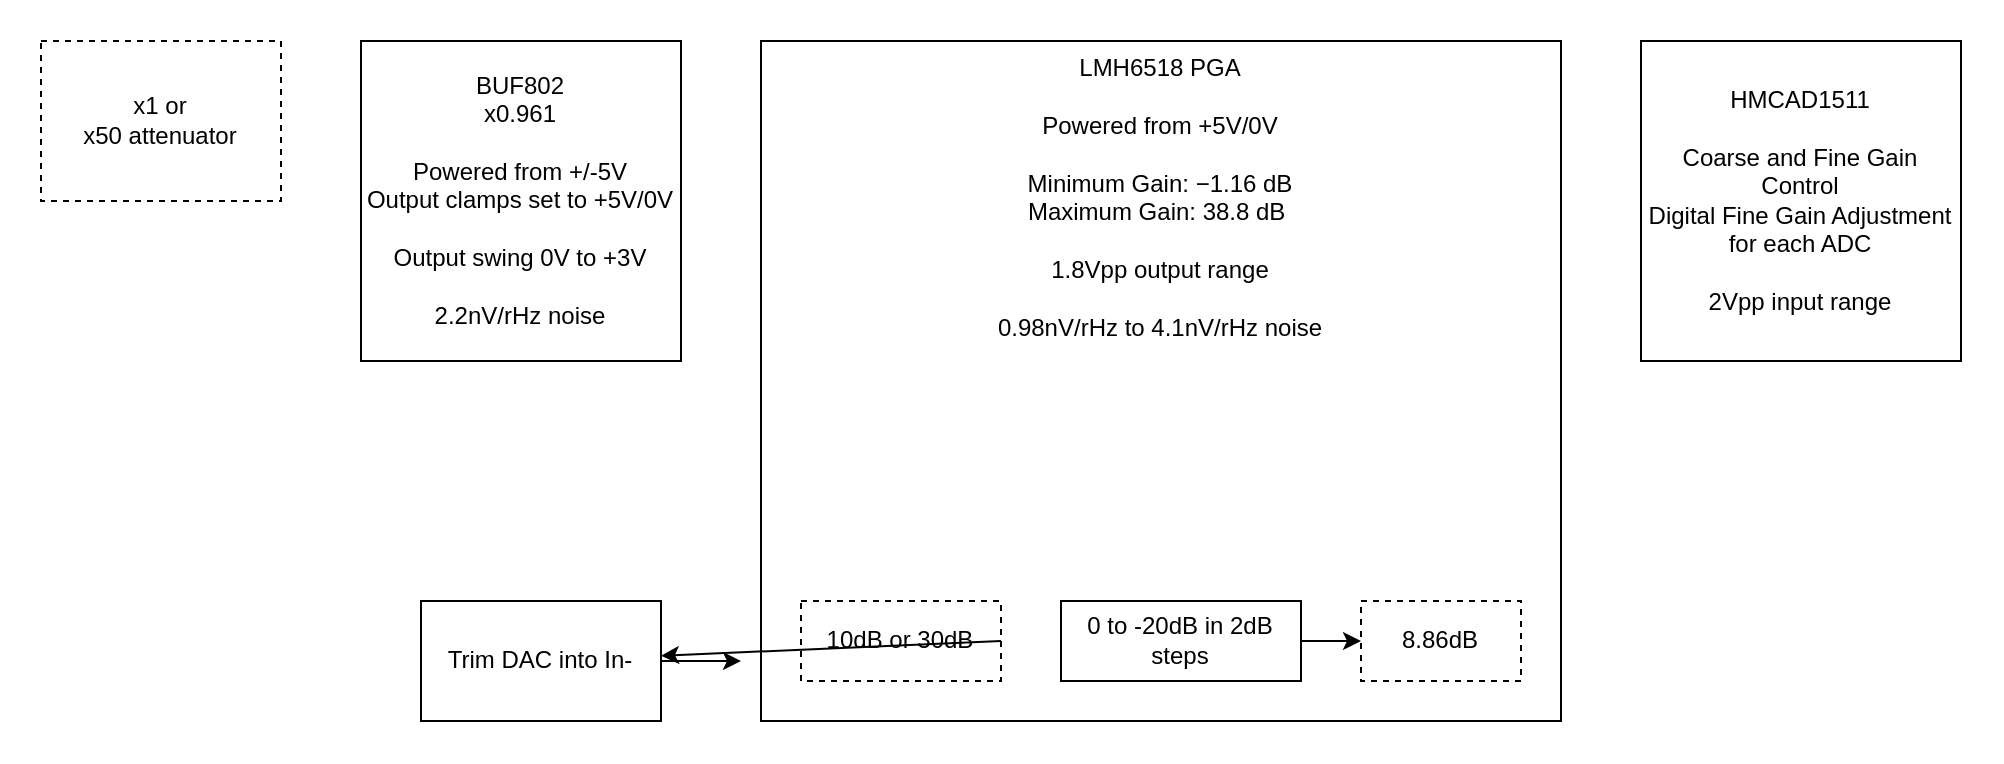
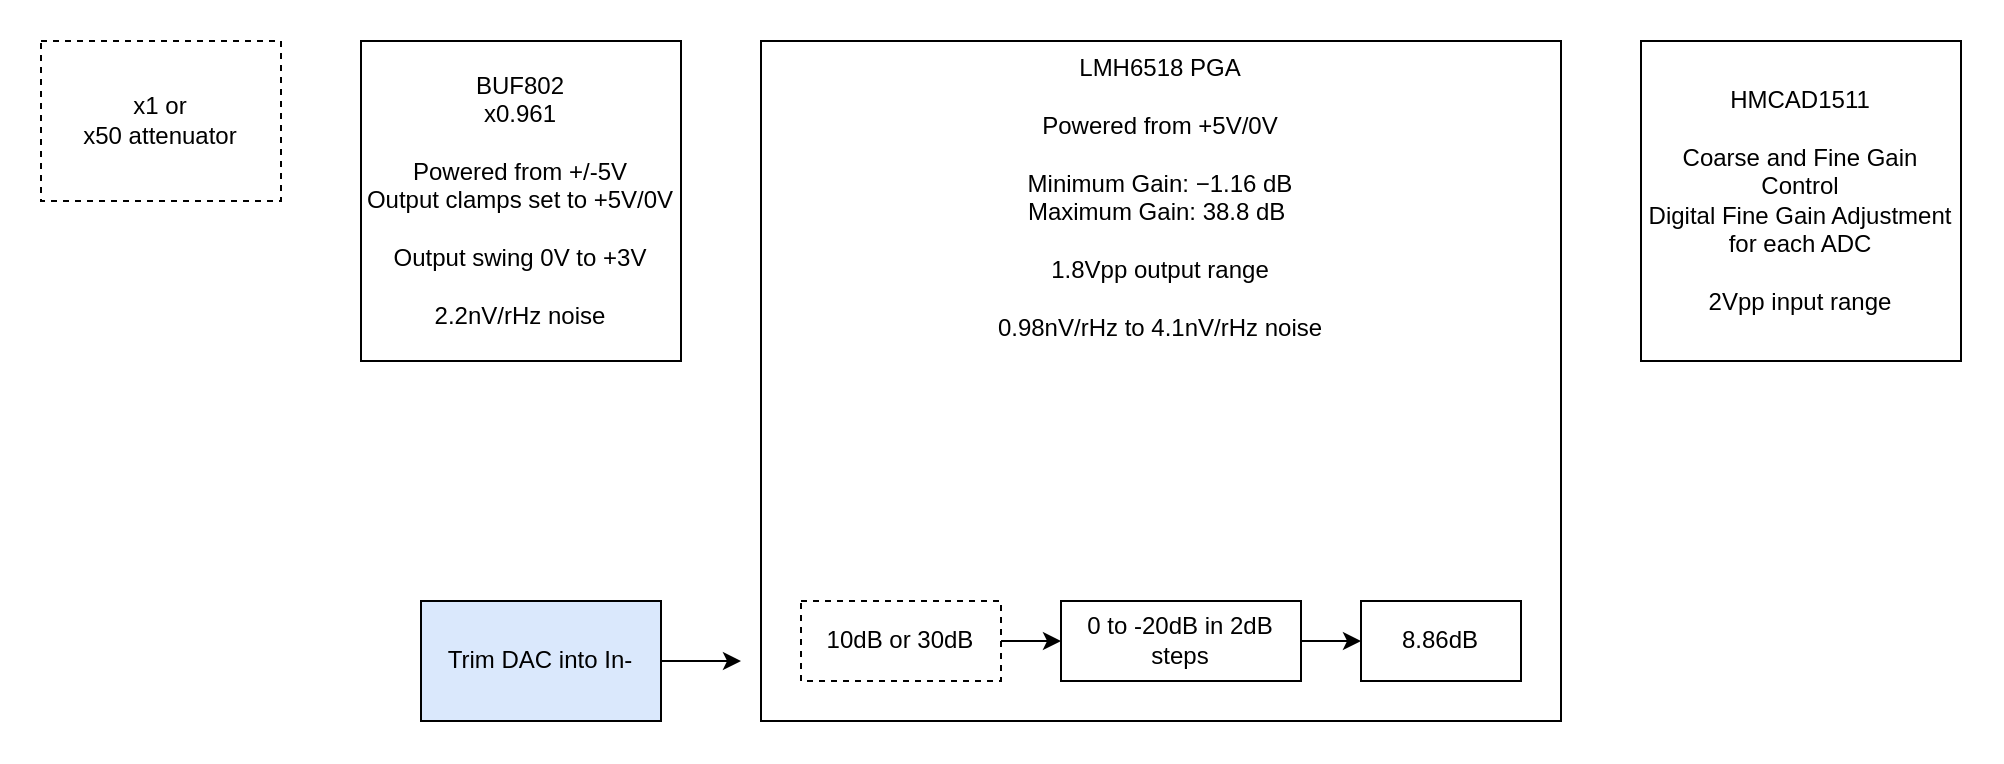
node "8.86dB": style dashed -> solid
edge "10dB or 30dB" -> "Trim DAC into In-": now "10dB or 30dB" -> "0 to -20dB in 2dB steps"
node "Trim DAC into In-": fillcolor #ffffff -> #dae8fc
